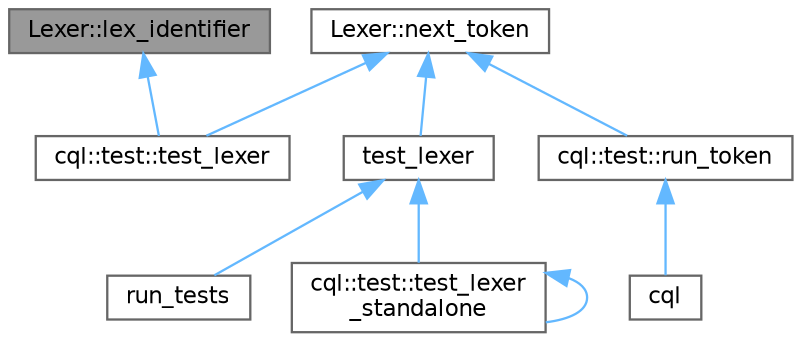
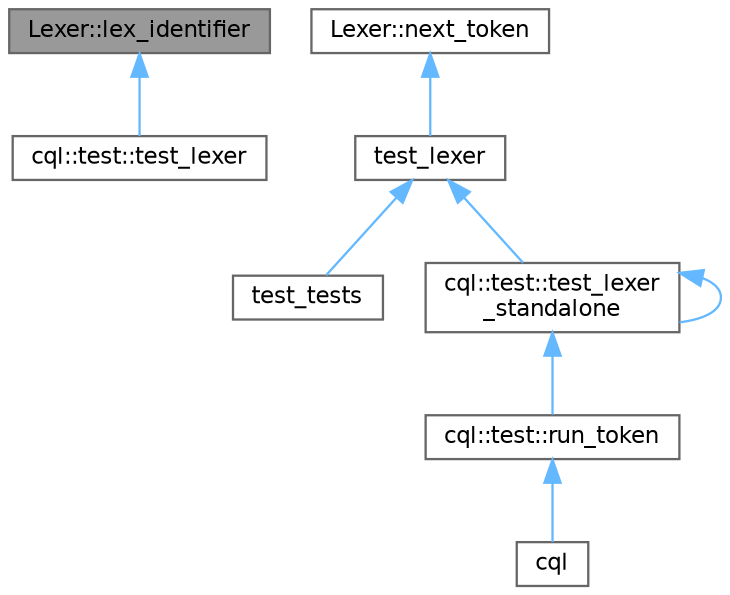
edge "cql::test::test_lexer" -> "Lexer::next_token": removed
edge "cql::test::run_token" -> "Lexer::next_token": now "cql::test::run_token" -> "cql::test::test_lexer _standalone"
node "run_tests": label "run_tests" -> "test_tests"
